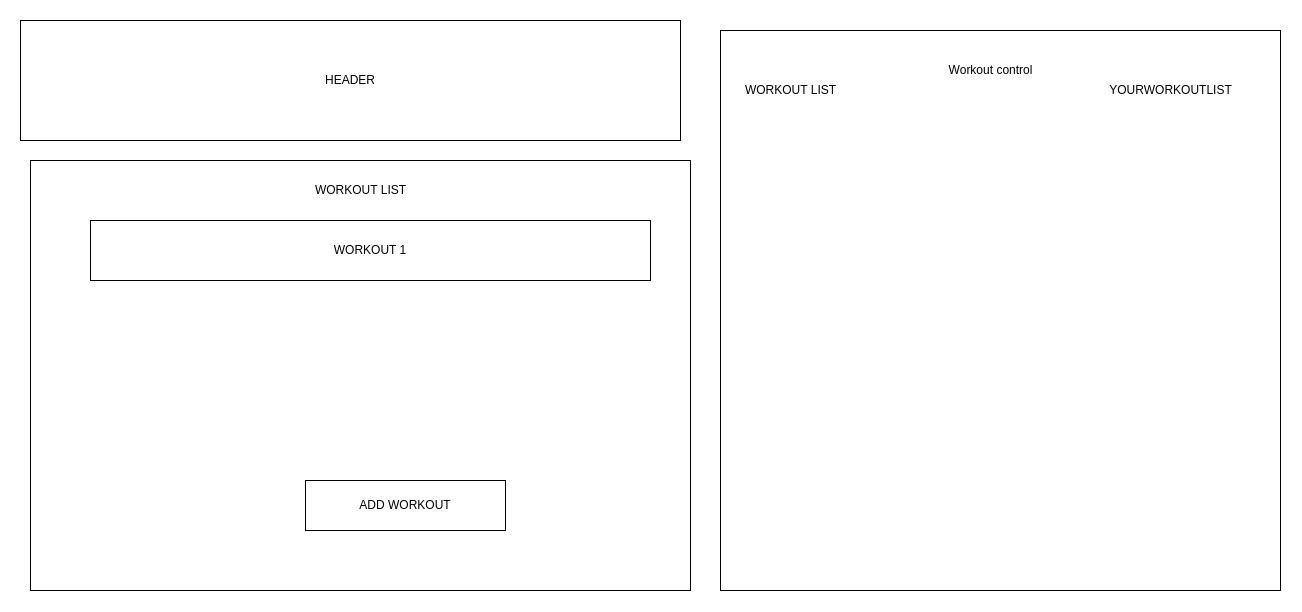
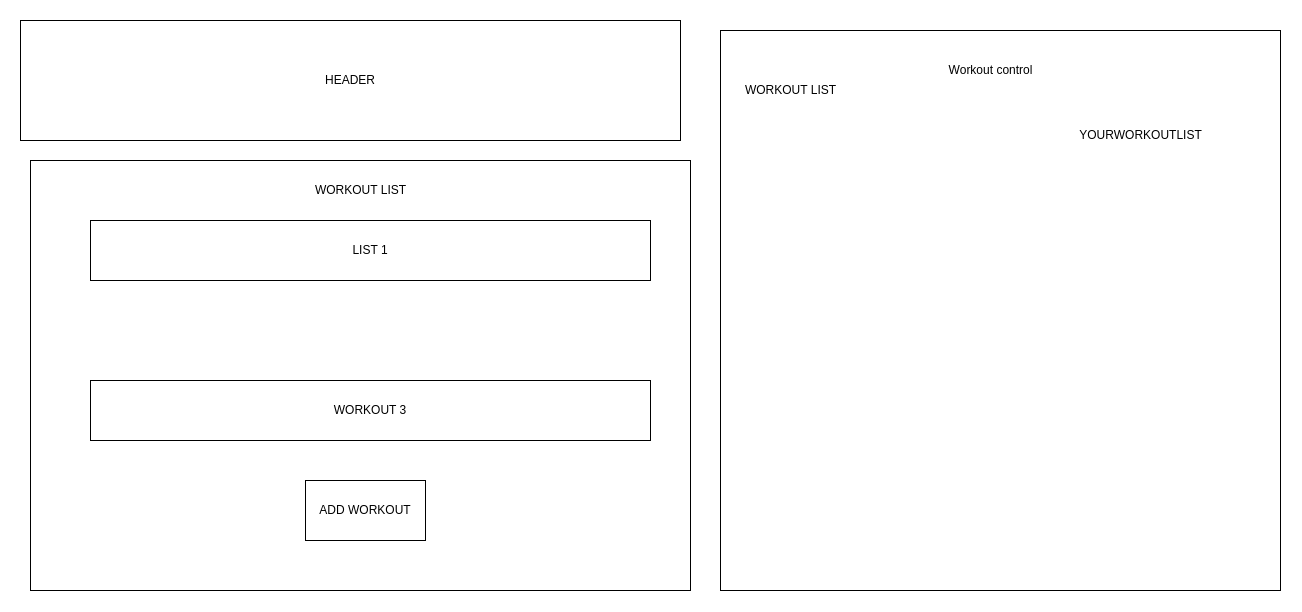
node "YOURWORKOUTLIST": moved (1171, 91) -> (1141, 136)
node "WORKOUT 1": label "WORKOUT 1" -> "LIST 1"
node "WORKOUT 3": added
node "ADD WORKOUT": size 200x50 -> 120x60
